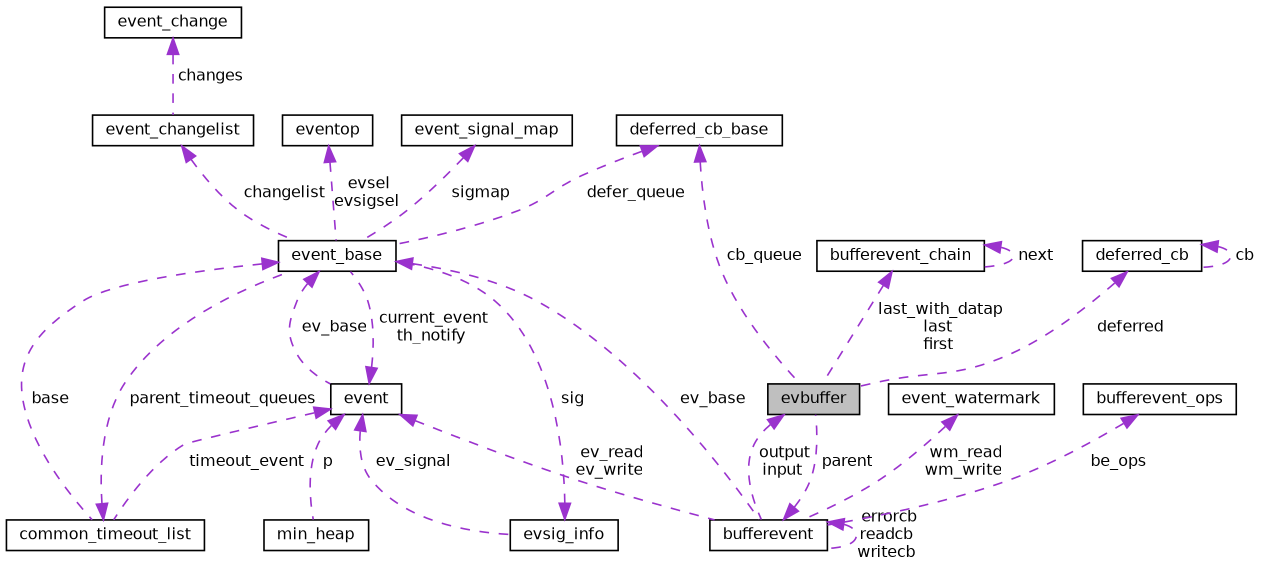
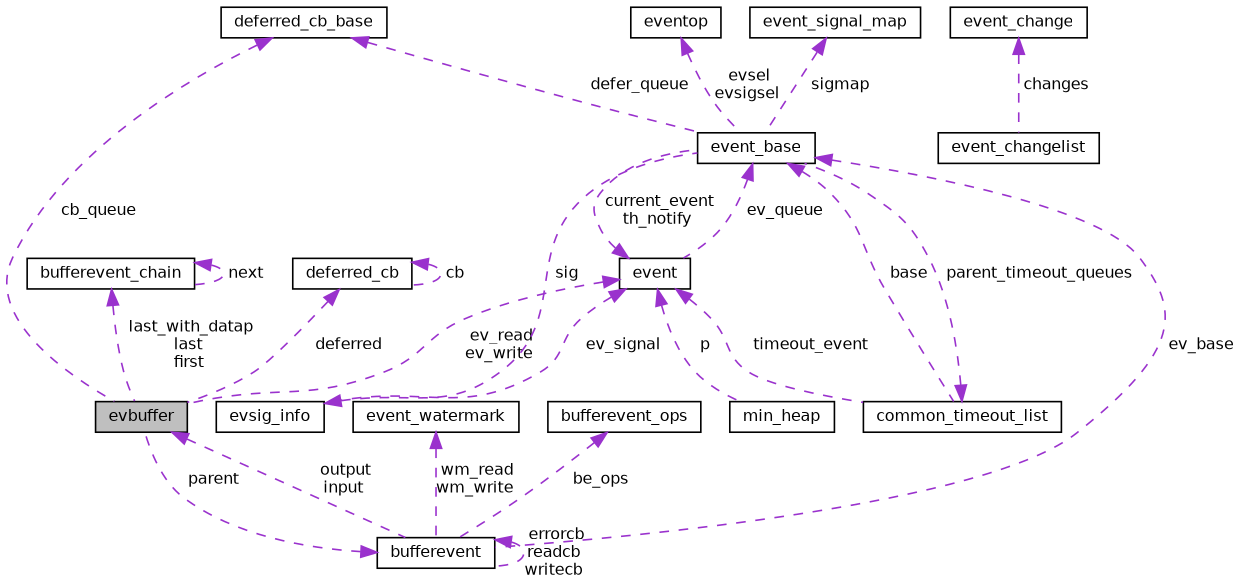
edge "event_base" -> "event_changelist": removed, label "changelist"
edge "event" -> "event_base": label " ev_base" -> " ev_queue"
edge "bufferevent" -> "event": now "evbuffer" -> "event"
